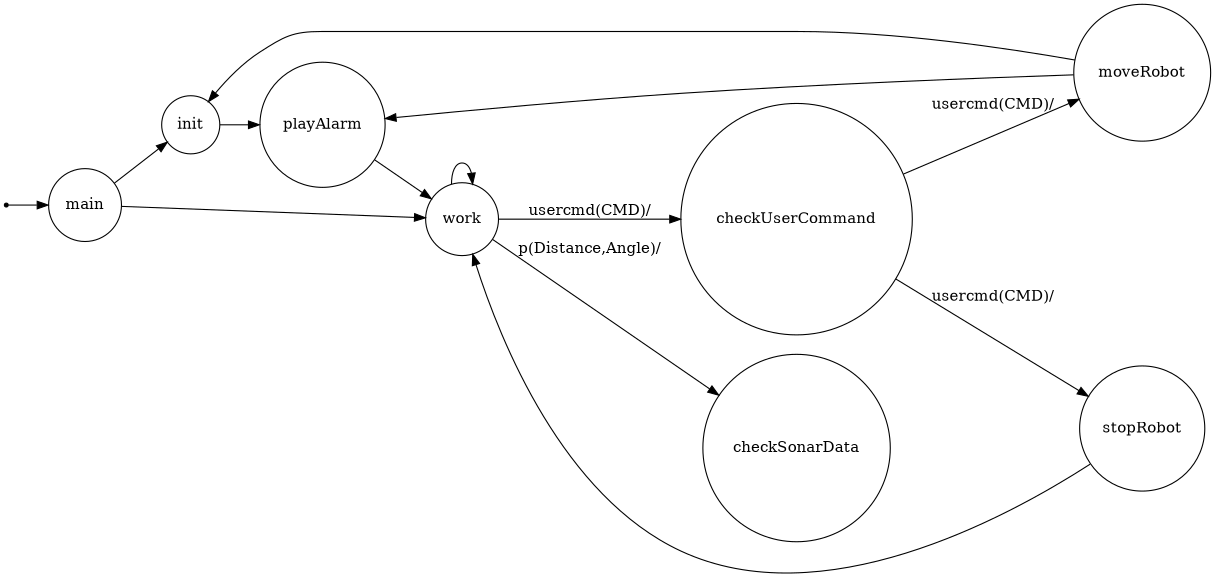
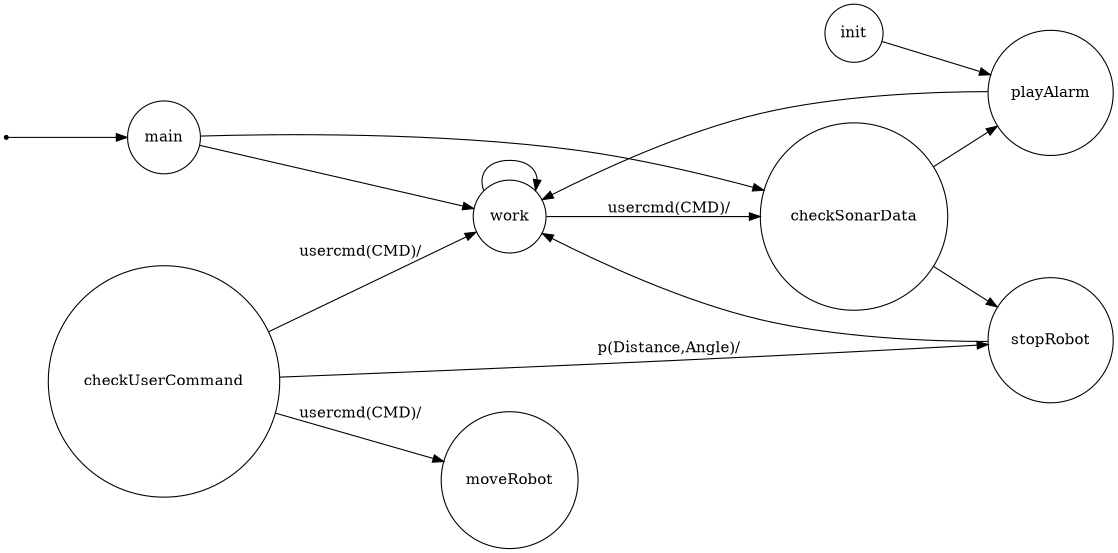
edge "moveRobot" -> "init": removed
edge "moveRobot" -> "playAlarm": now "checkSonarData" -> "playAlarm"
edge "main" -> "init": now "main" -> "checkSonarData"
edge "work" -> "checkUserCommand": reversed
edge "work" -> "checkSonarData": label "p(Distance,Angle)/" -> "usercmd(CMD)/"
edge "checkSonarData" -> "stopRobot": added
edge "checkUserCommand" -> "stopRobot": label "usercmd(CMD)/" -> "p(Distance,Angle)/"
